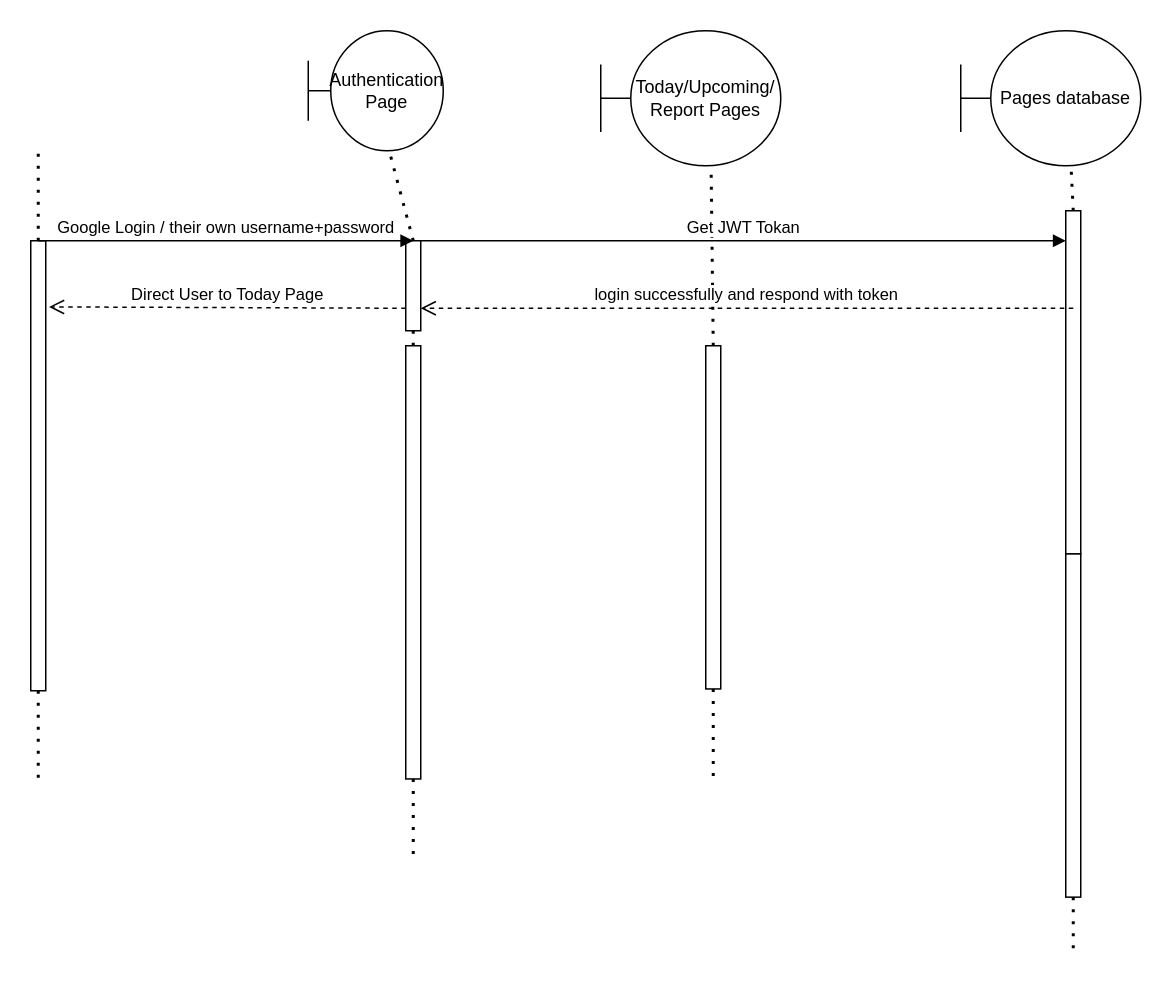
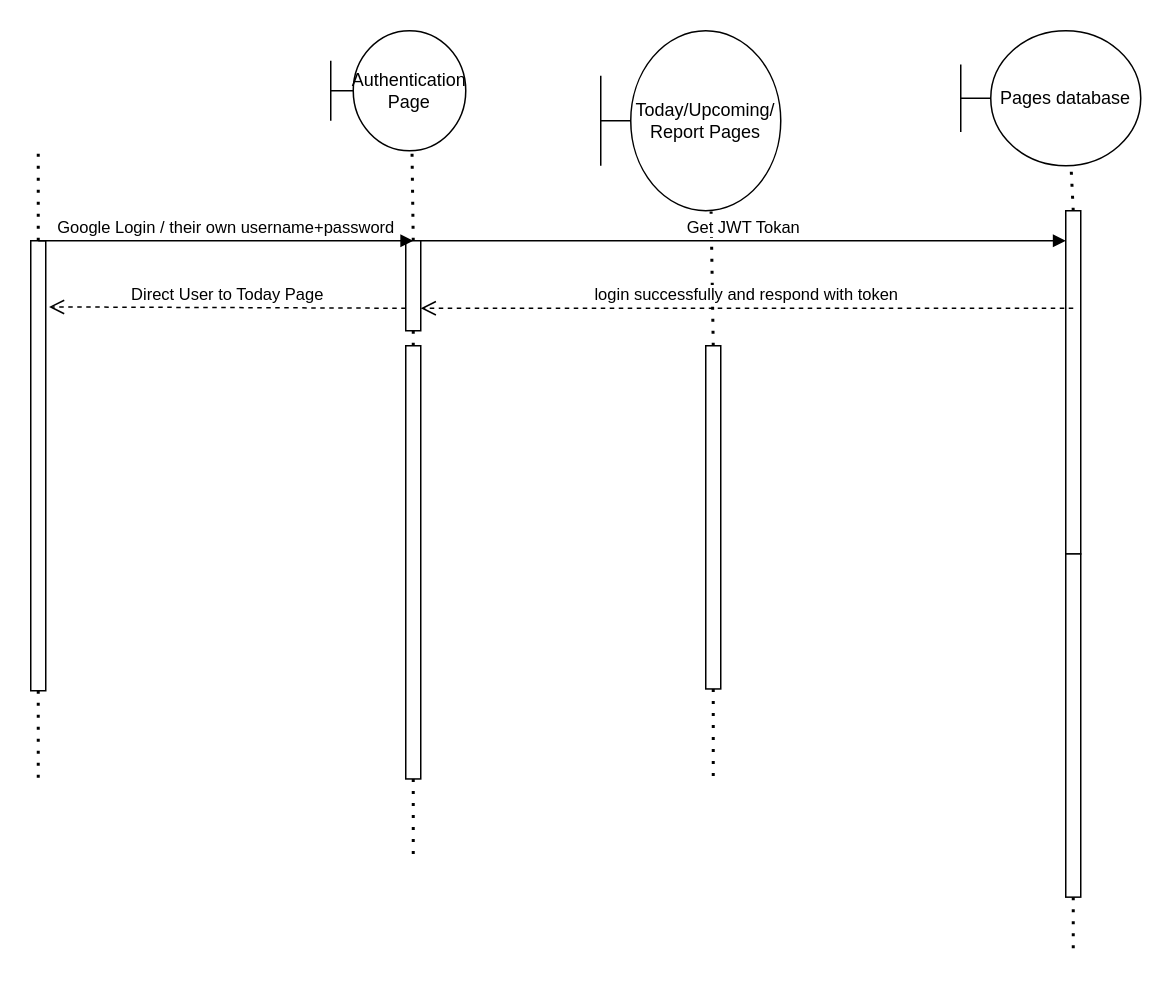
node "Authentication Page": moved (376, 91) -> (398, 91)
node "Today/Upcoming/ Report Pages": size 180x135 -> 180x180
